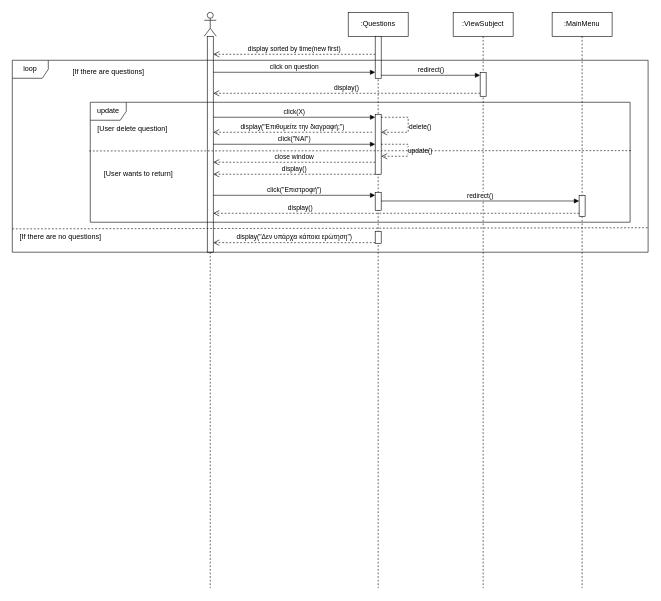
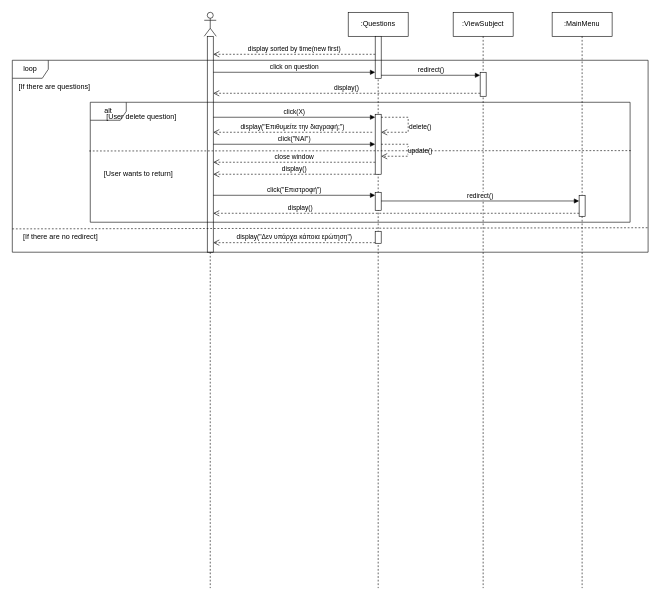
node "[If there are questions]": moved (108, 72) -> (54, 87)
node "update": label "update" -> "alt"
node "[User delete question]": moved (132, 129) -> (141, 117)
node "[If there are no questions]": label "[If there are no questions]" -> "[If there are no redirect]"
